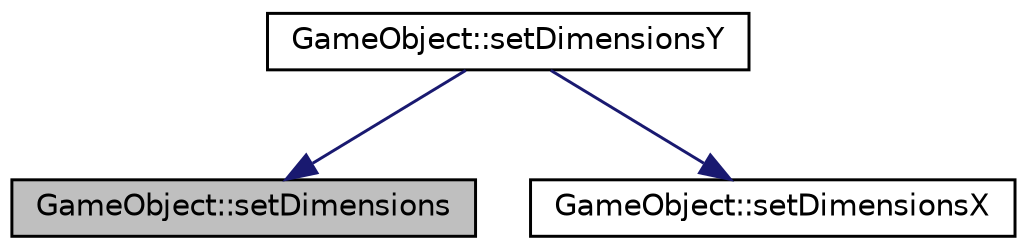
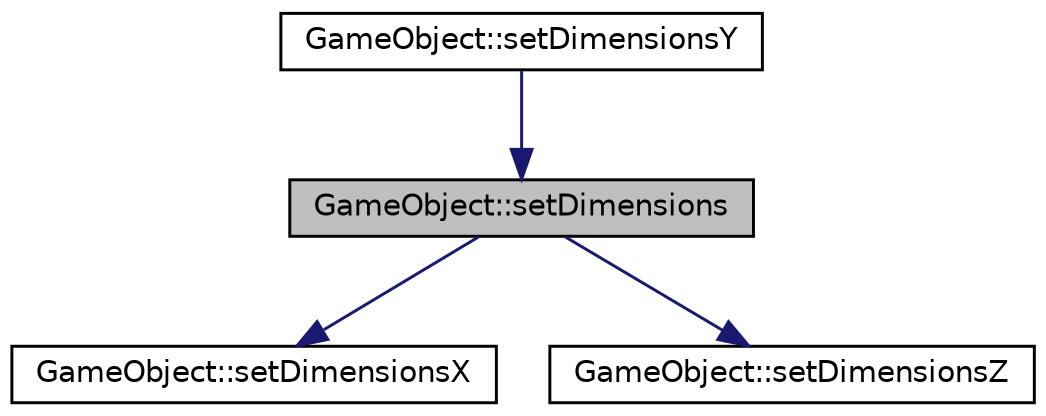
edge "GameObject::setDimensionsY" -> "GameObject::setDimensionsX": now "GameObject::setDimensions" -> "GameObject::setDimensionsX"
node "GameObject::setDimensionsZ": added
